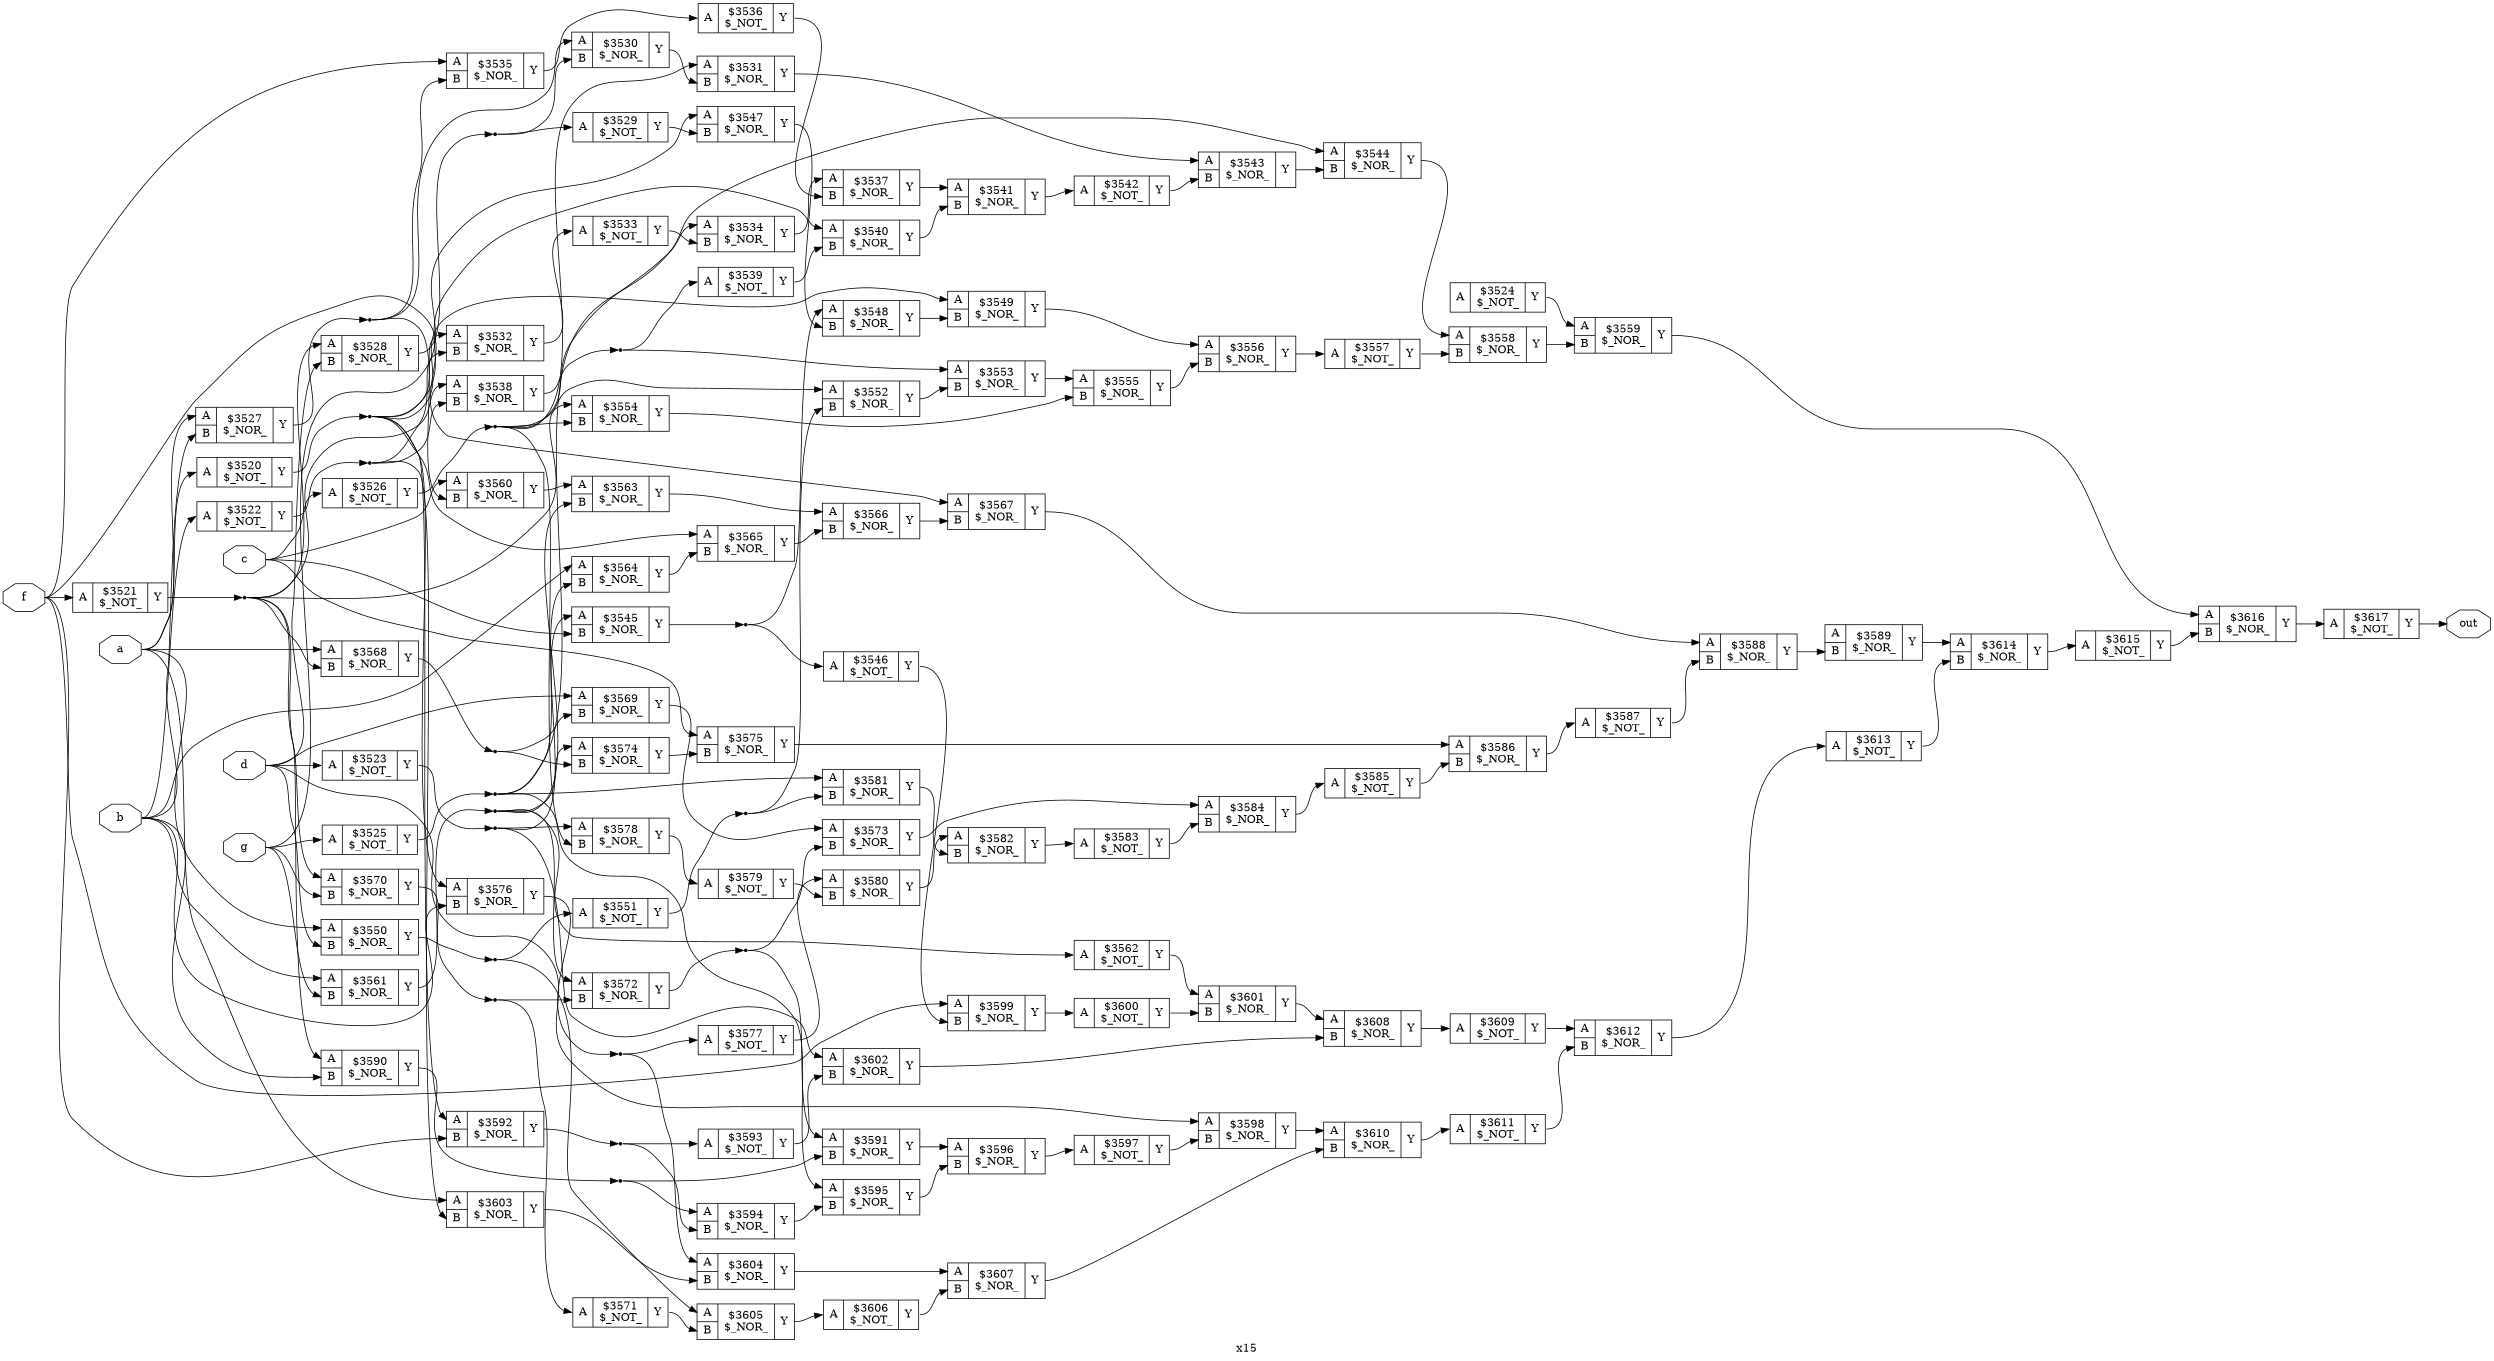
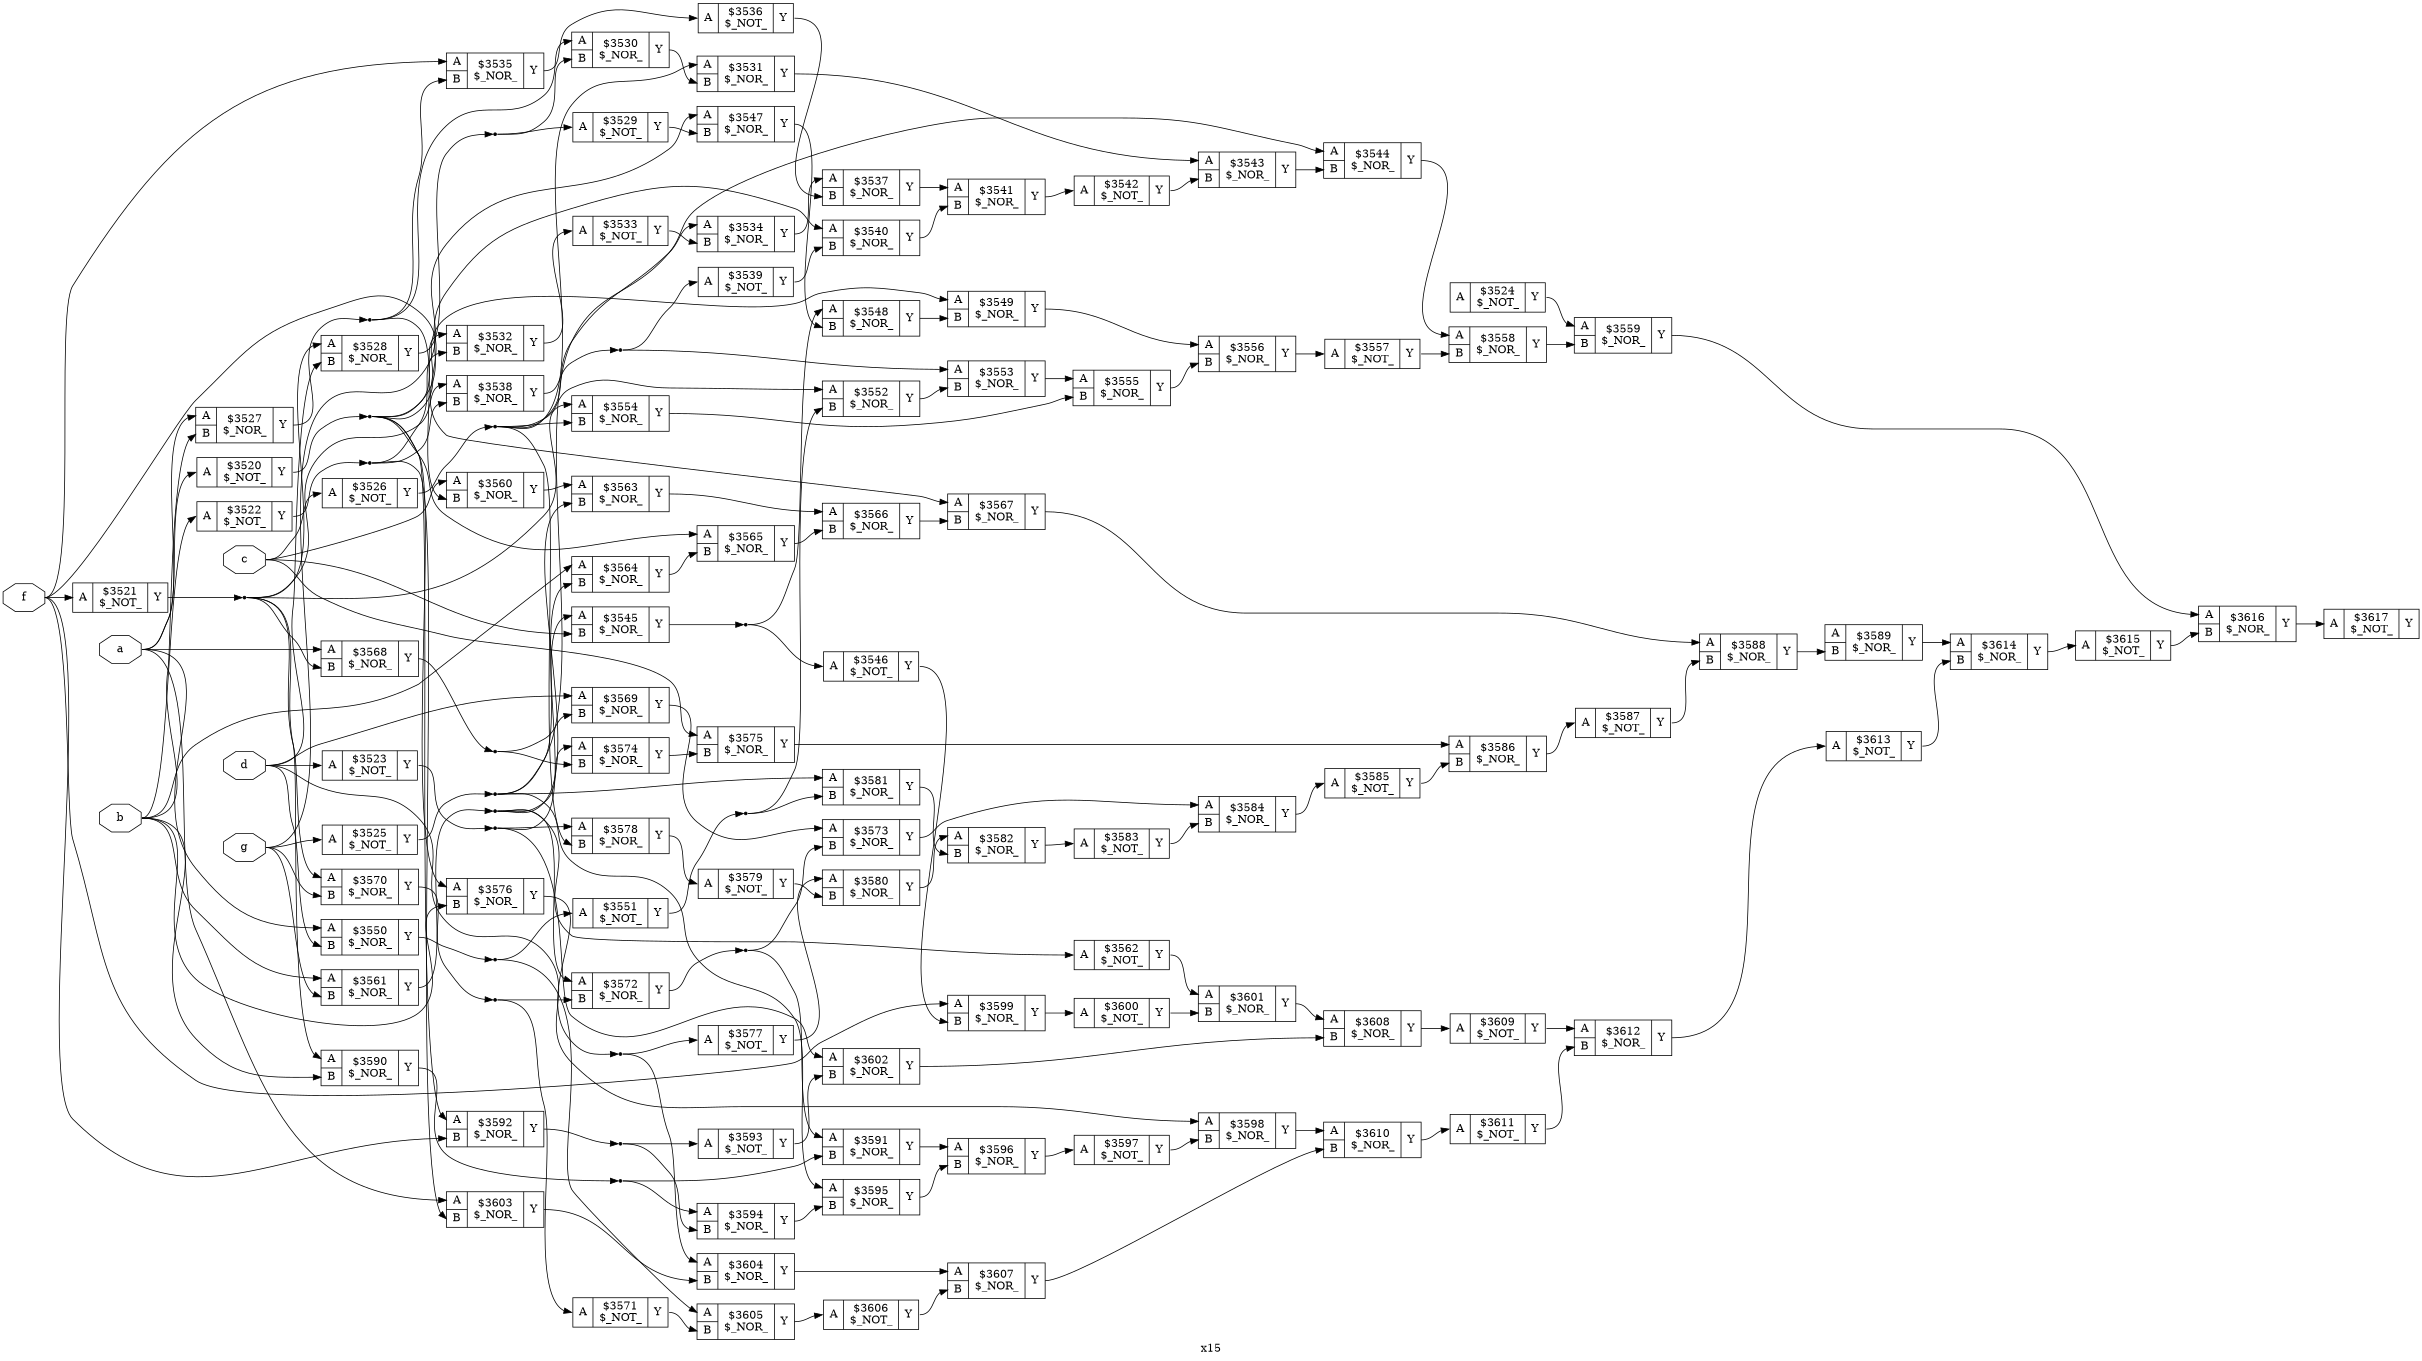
node "out": removed
